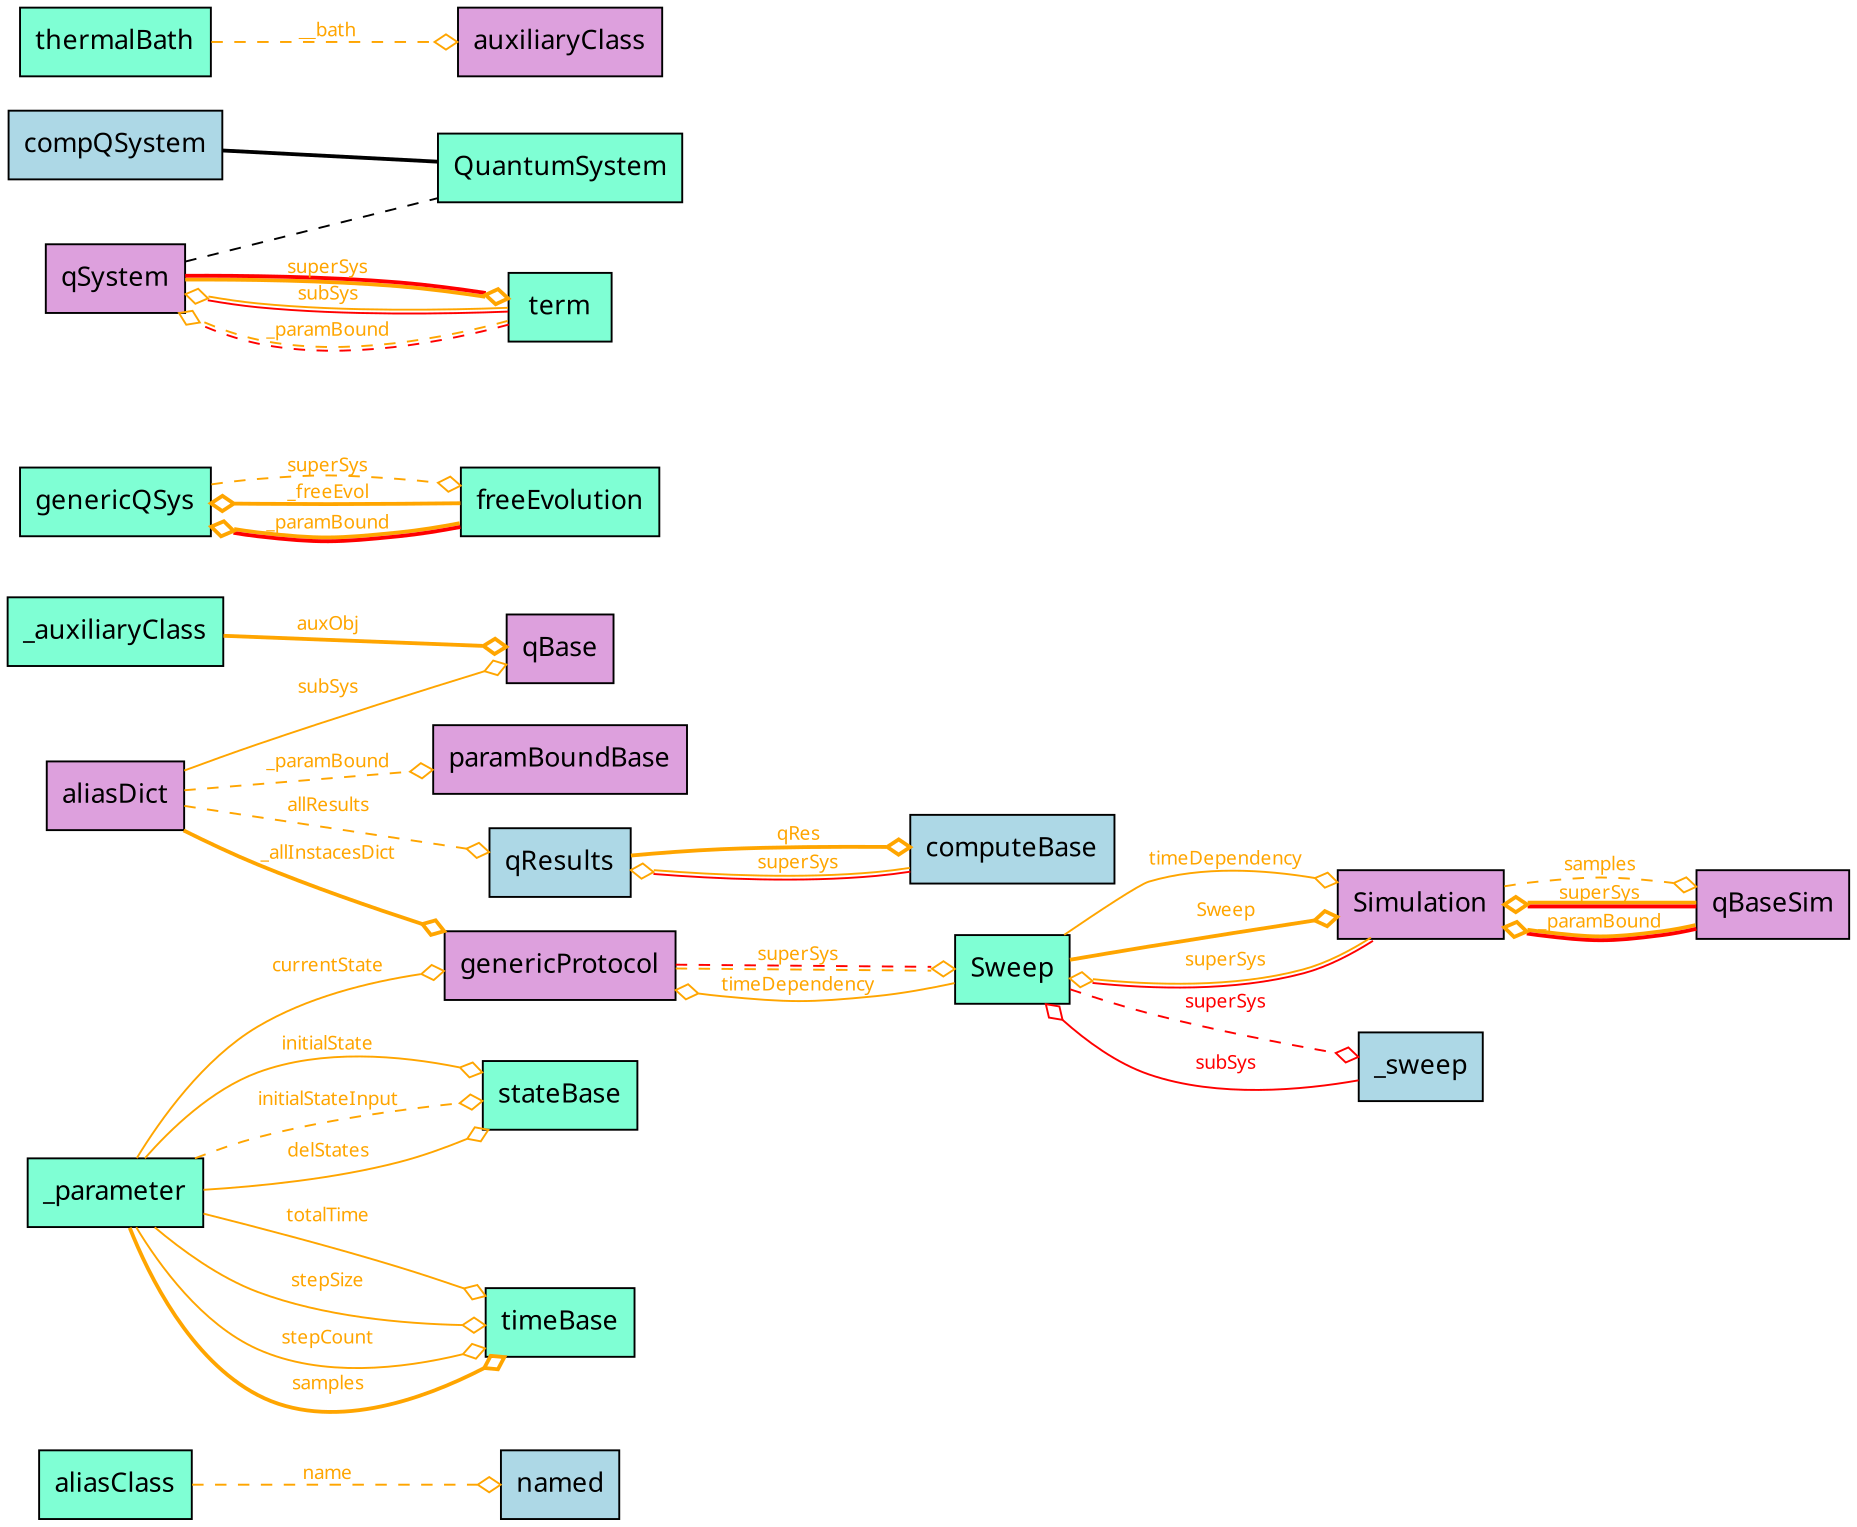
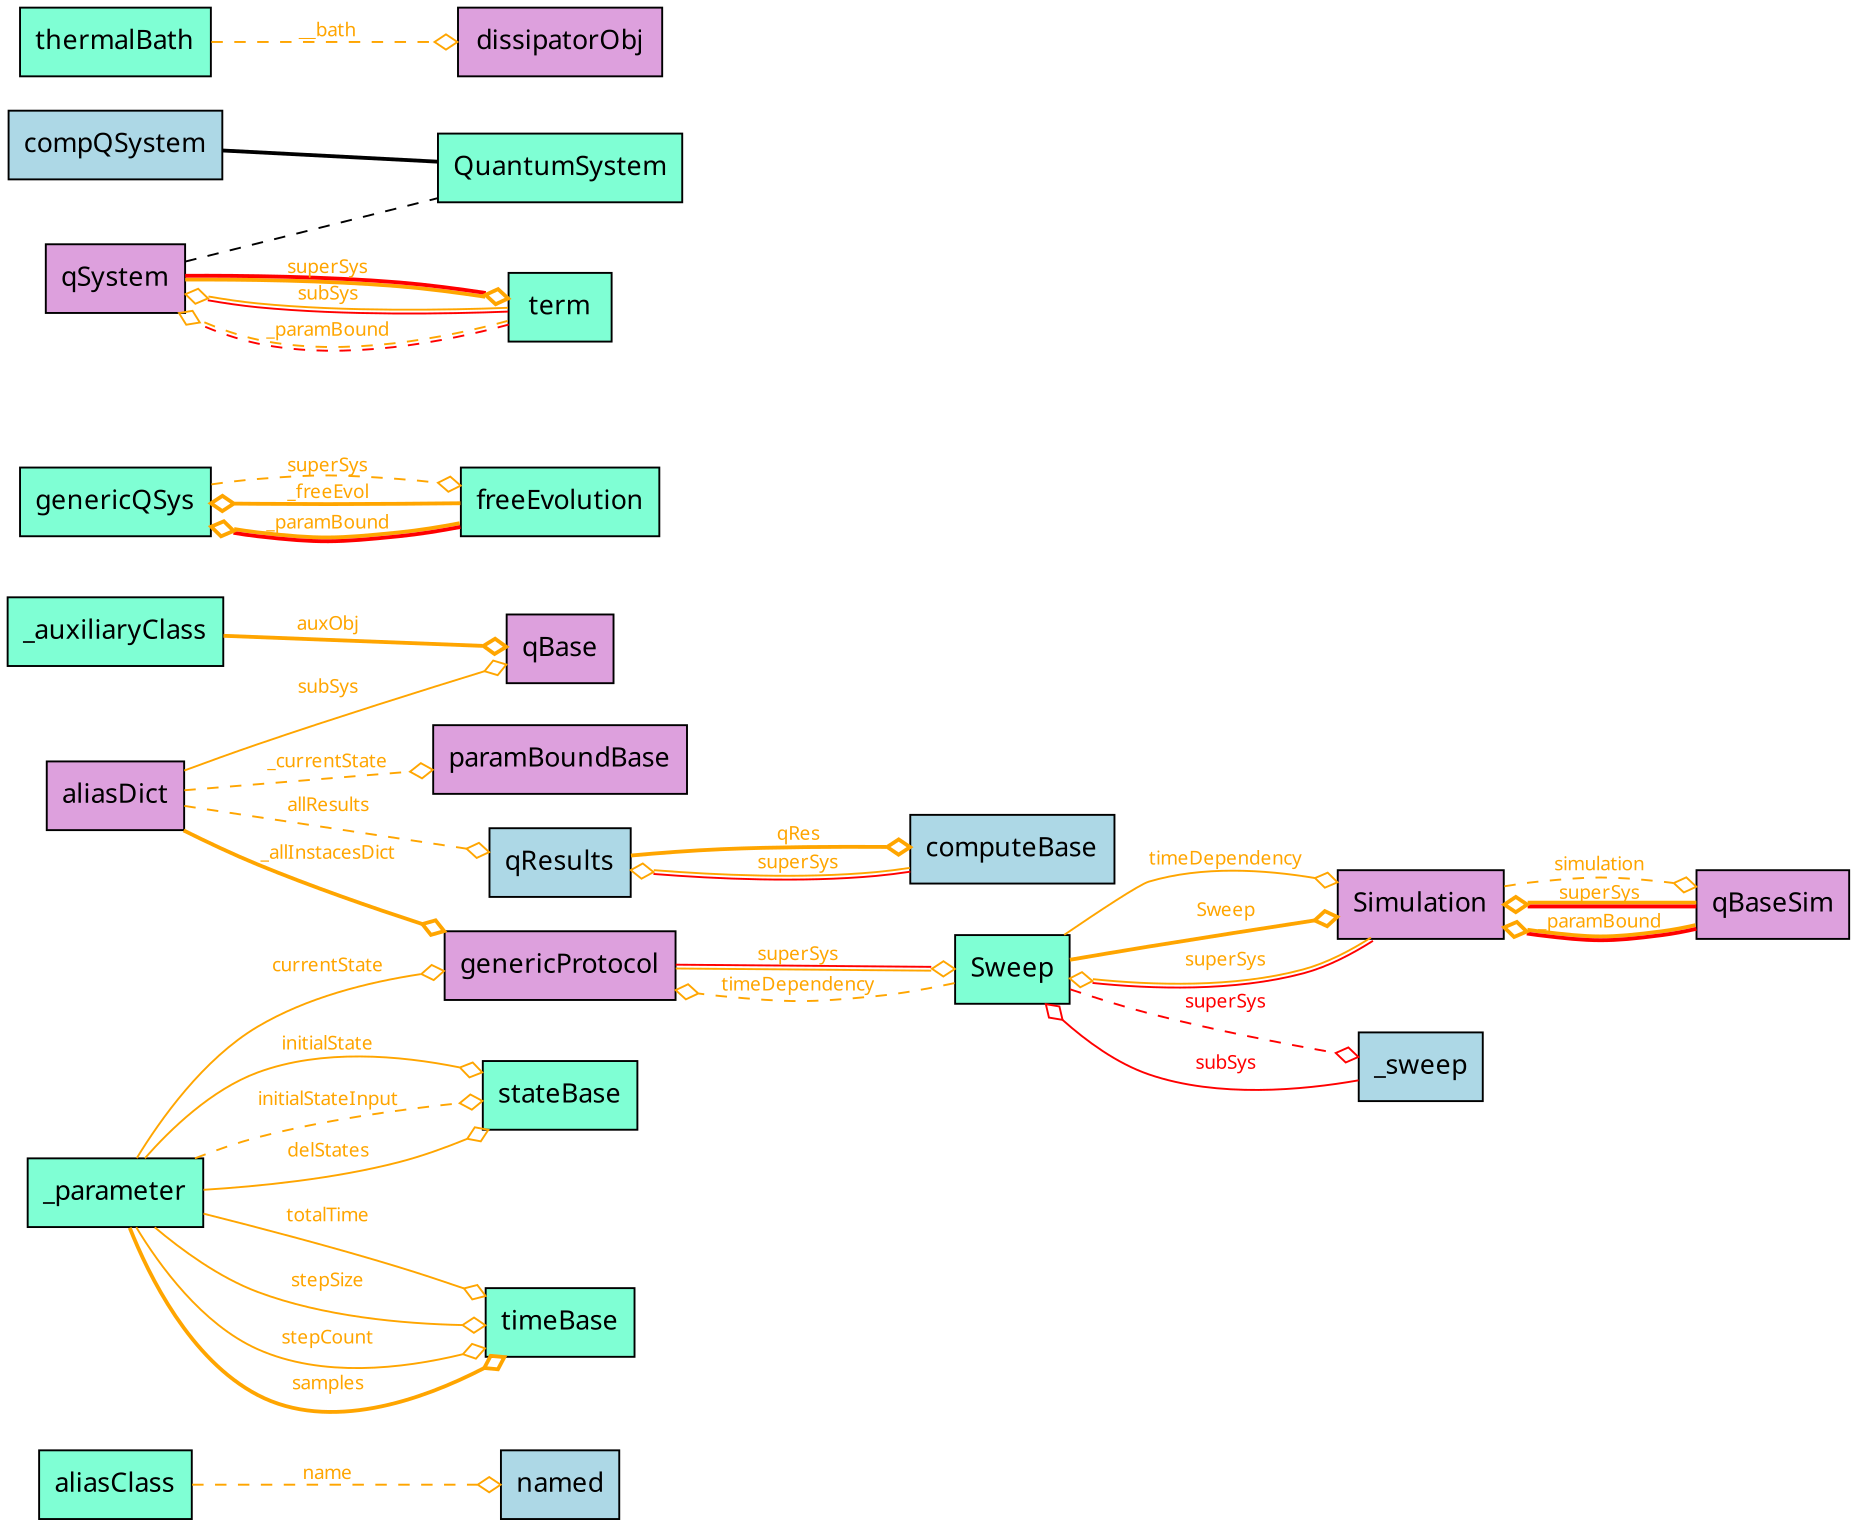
node "auxiliaryClass": label "auxiliaryClass" -> "dissipatorObj"
edge "aliasDict" -> "paramBoundBase": label "_paramBound" -> "_currentState"
edge "Simulation" -> "qBaseSim": label "samples" -> "simulation"
edge "genericProtocol" -> "Sweep": style dashed -> solid
edge "Sweep" -> "genericProtocol": style solid -> dashed
